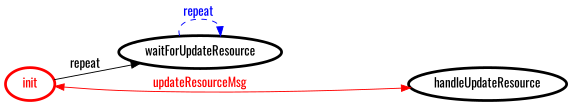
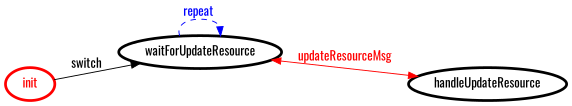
edge "init" -> "waitForUpdateResource": label "repeat " -> "switch"
edge "init" -- "handleUpdateResource": now "waitForUpdateResource" -- "handleUpdateResource"
